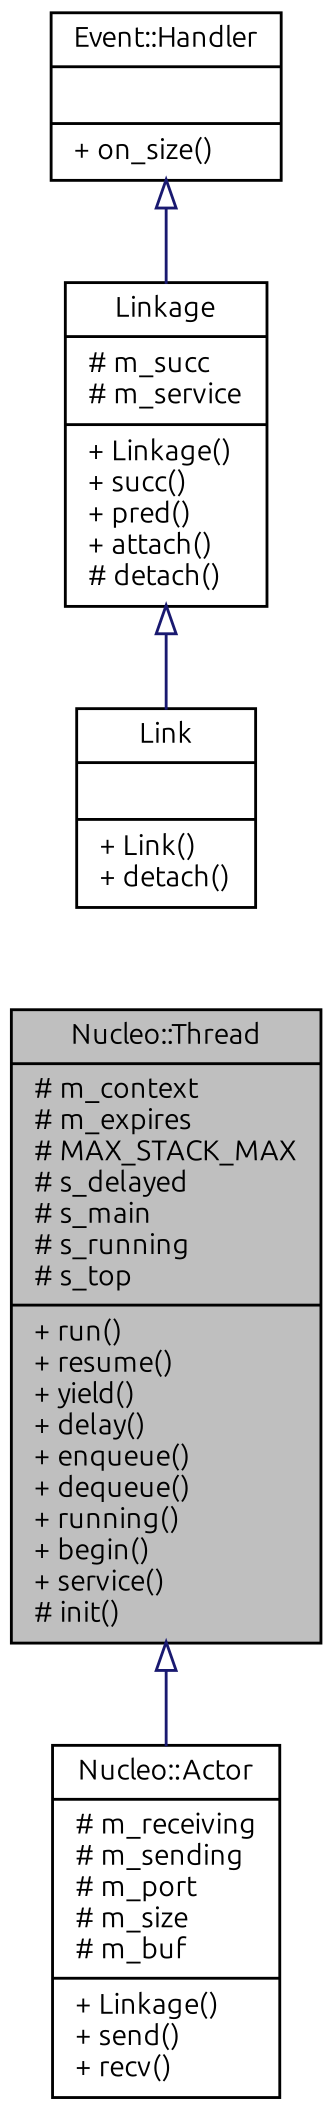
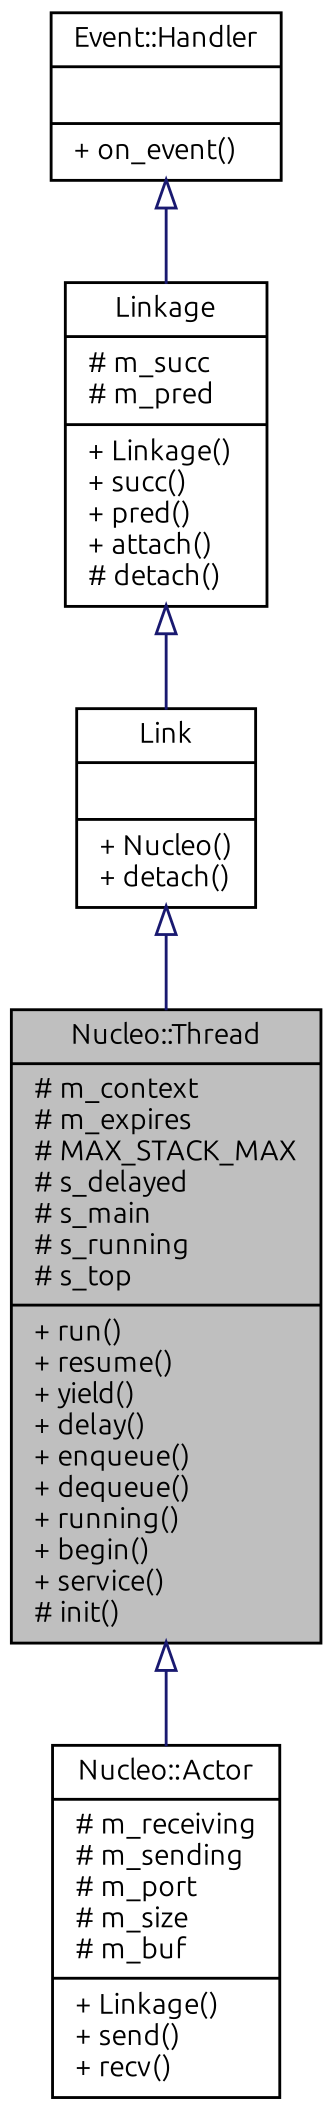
node "Event::Handler": text "+ on_size()" -> "+ on_event()"
node "Linkage": text "# m_service" -> "# m_pred"
node "Link": text "+ Link()" -> "+ Nucleo()"
edge "Nucleo::Thread" -> "Link": added
